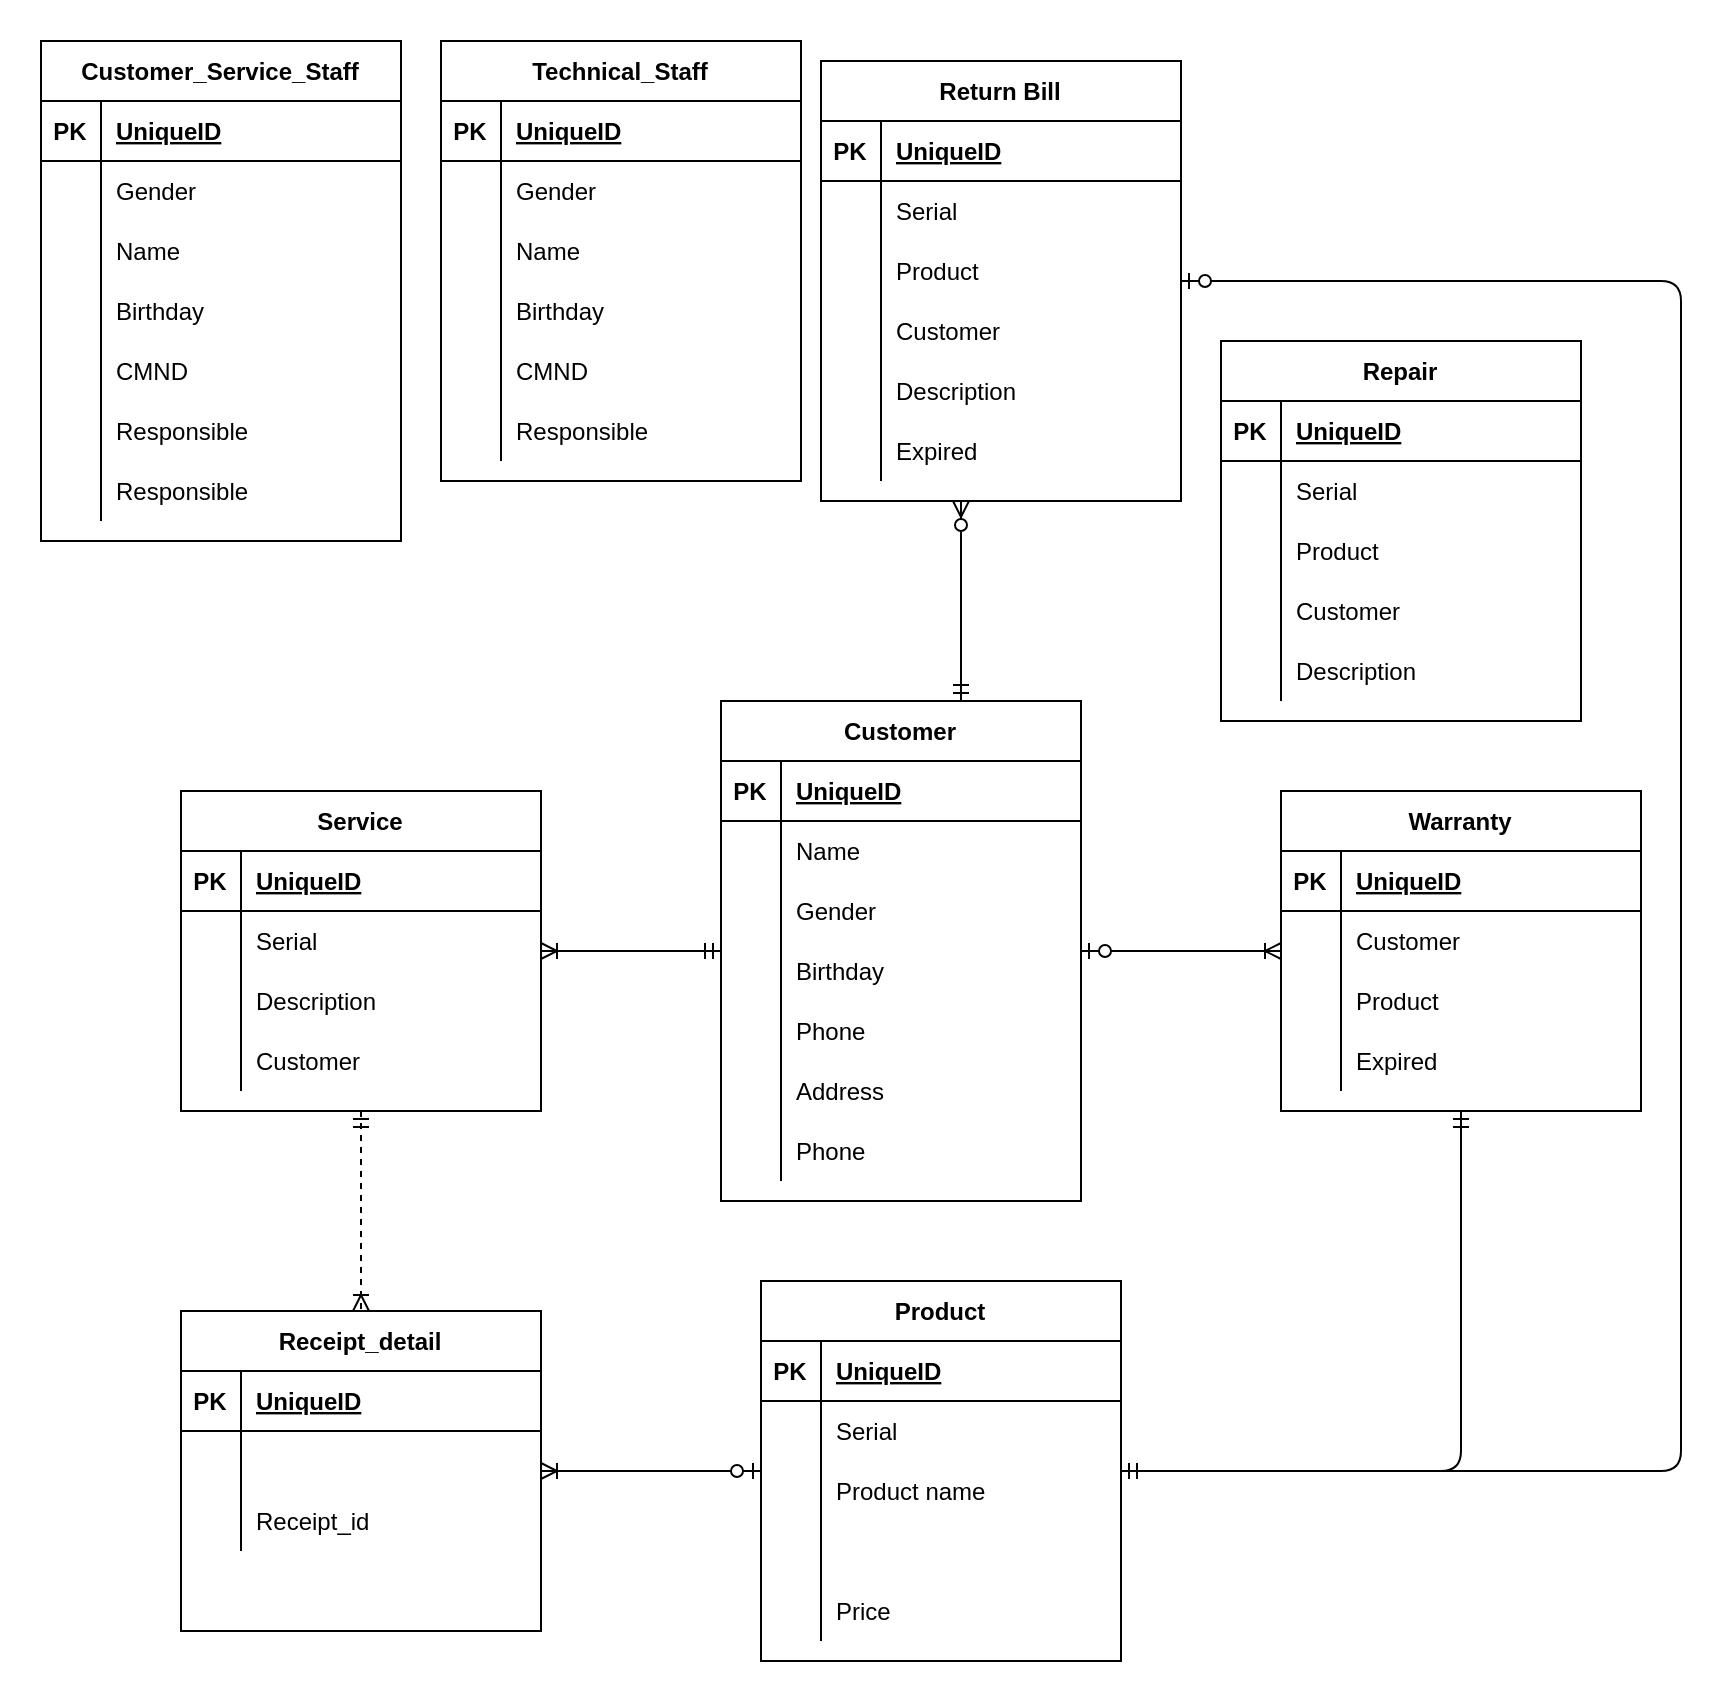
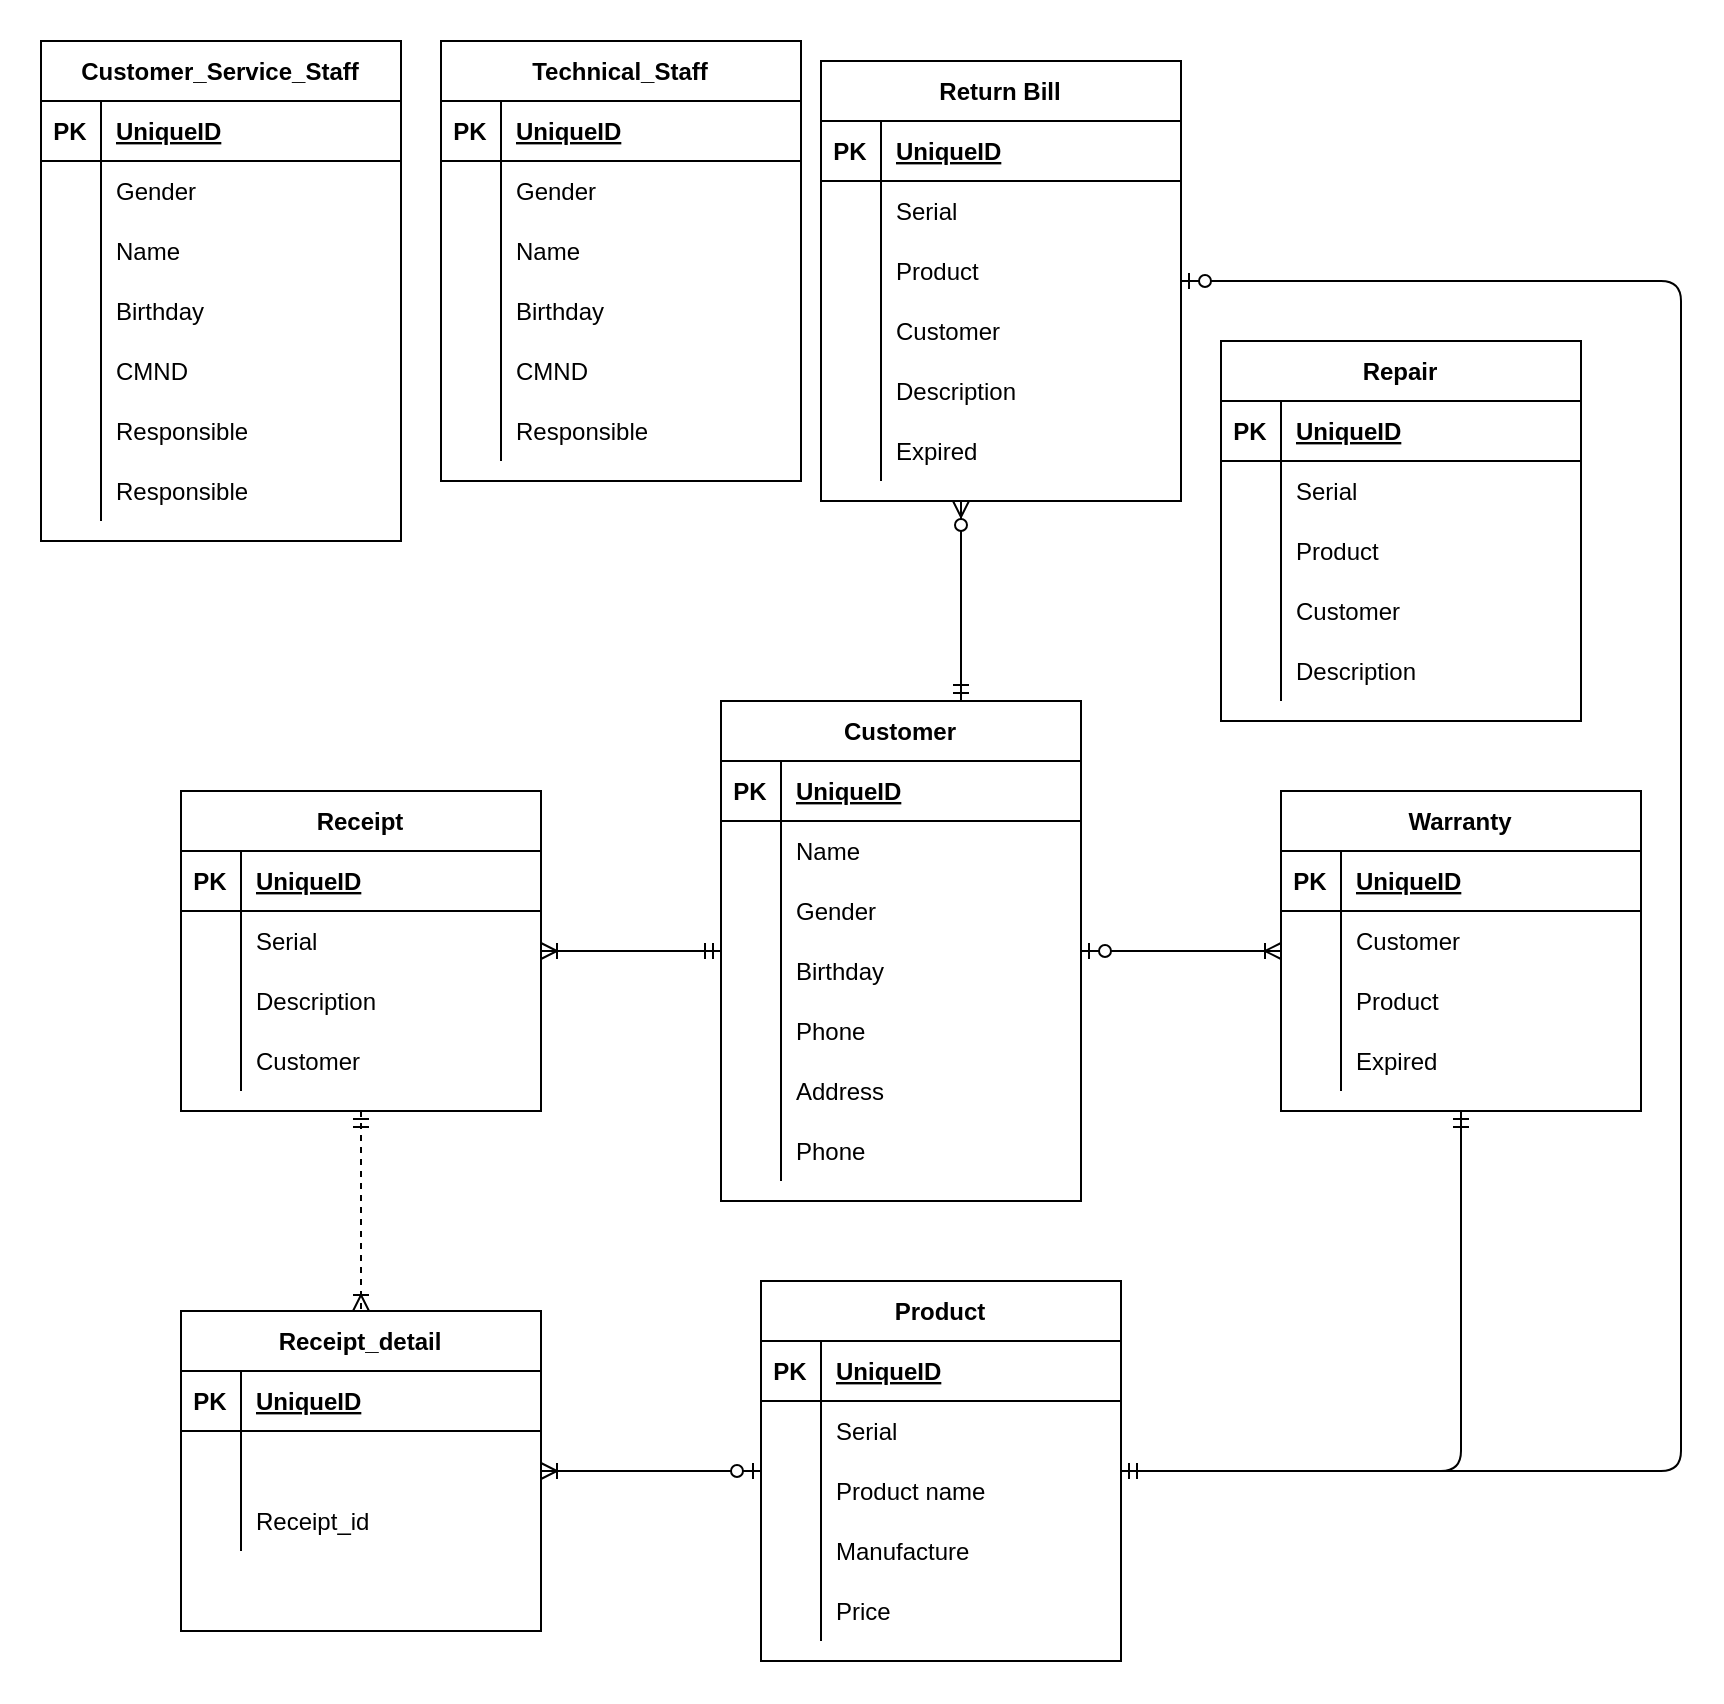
node "Service": label "Service" -> "Receipt"
node "Manufacture": added
